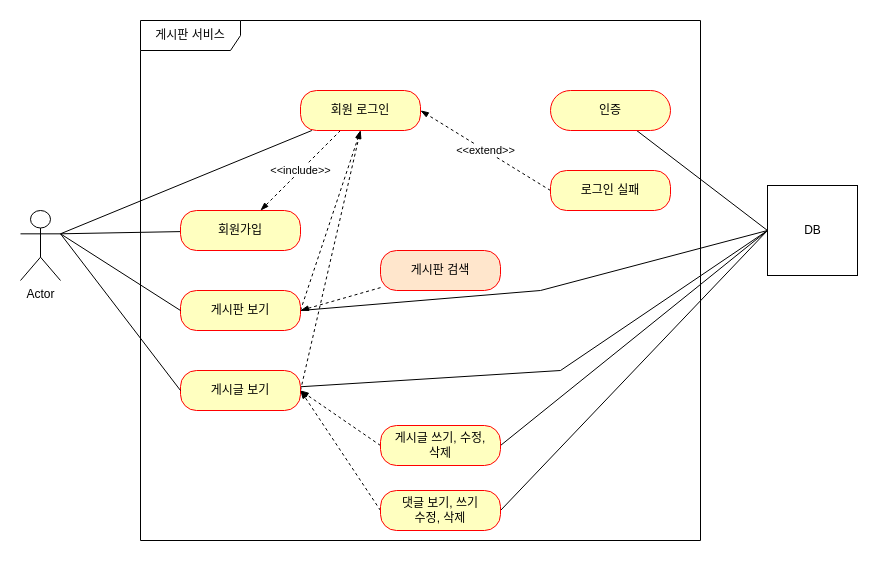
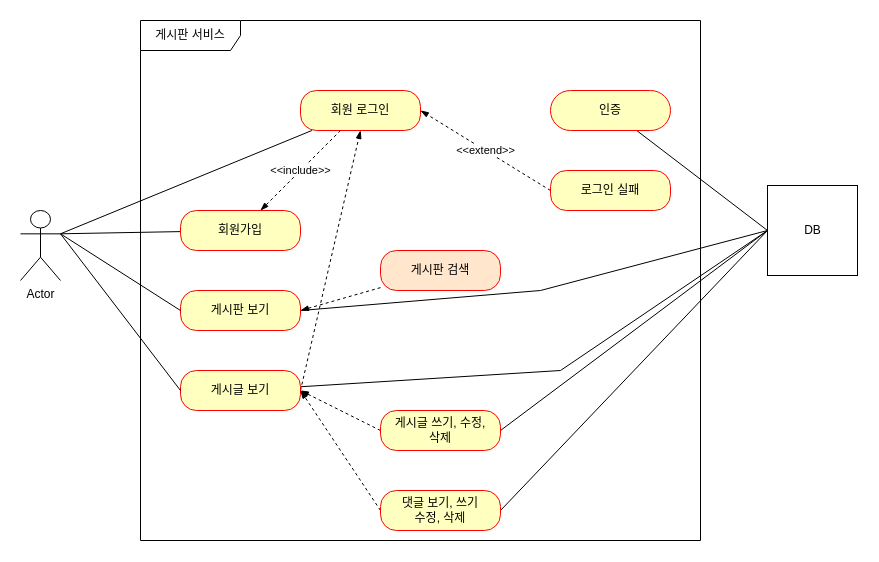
edge "게시판 보기" -> "회원 로그인": removed
node "게시글 쓰기, 수정, 삭제": moved (441, 446) -> (441, 431)
